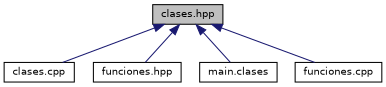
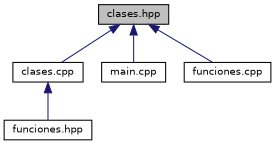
edge "funciones.hpp" -> "clases.hpp": now "funciones.hpp" -> "clases.cpp"
node "main.clases": label "main.clases" -> "main.cpp"
